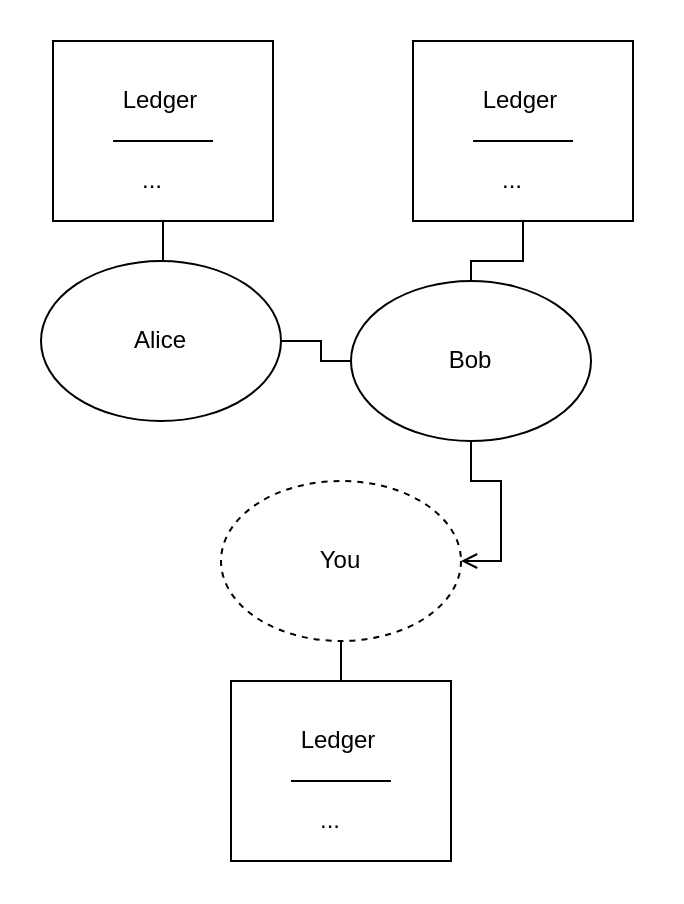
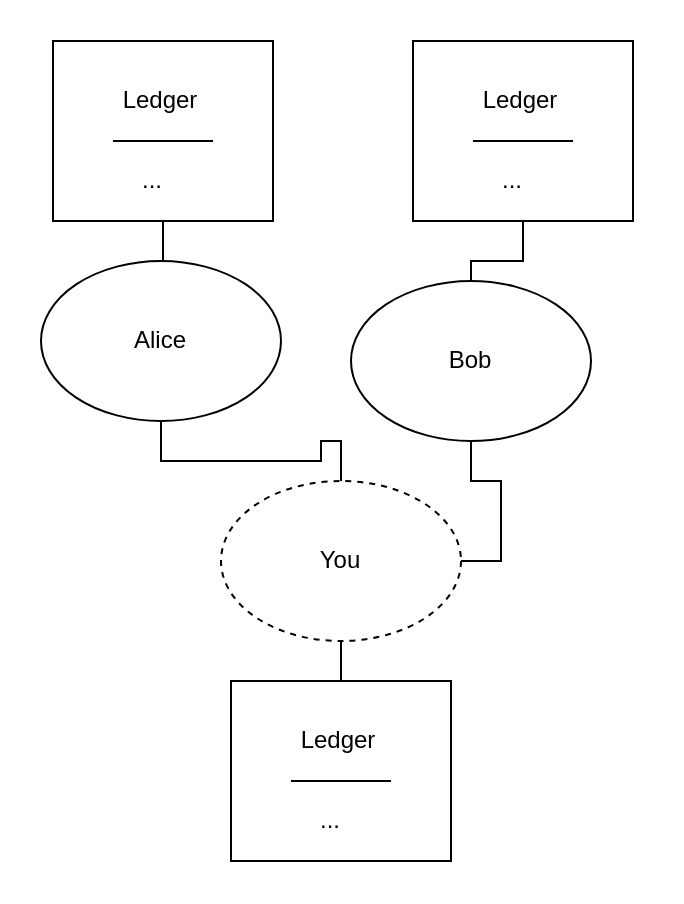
edge "Alice" -- "Bob": now "Alice" -- "You"
edge "Bob" -> "You": arrowhead open -> none
